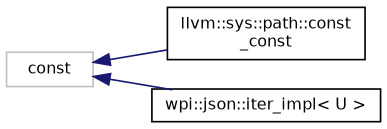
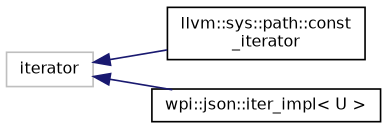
node "llvm::sys::path::const _const": label "llvm::sys::path::const _const" -> "llvm::sys::path::const _iterator"
node "const": label "const" -> "iterator"
